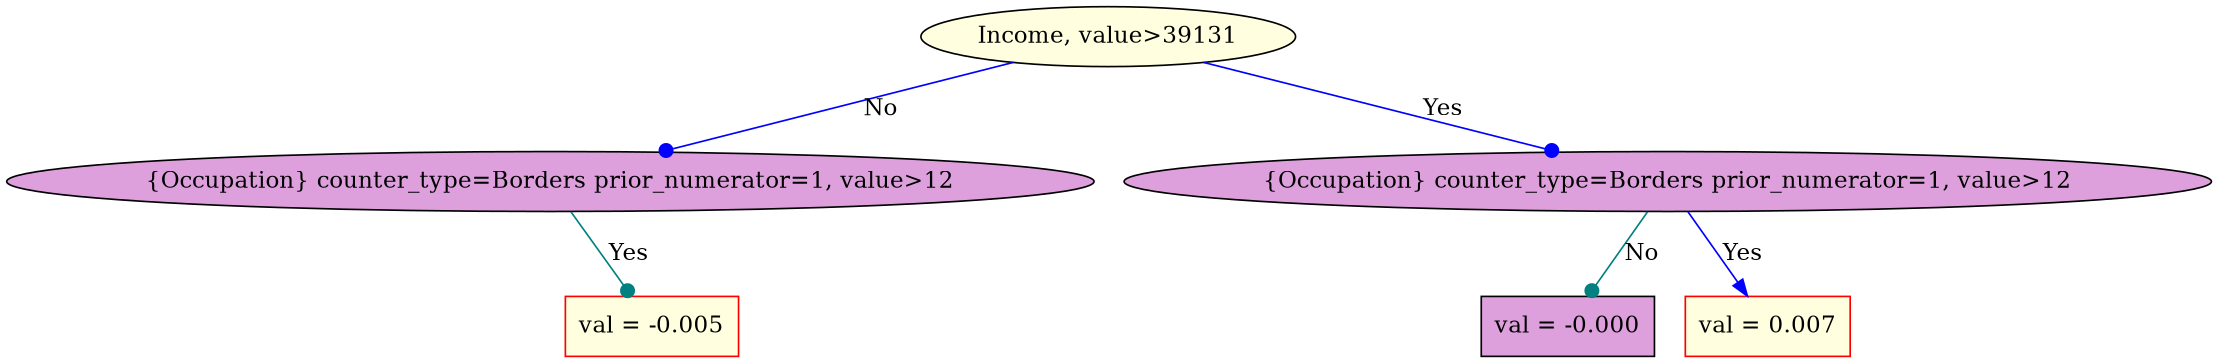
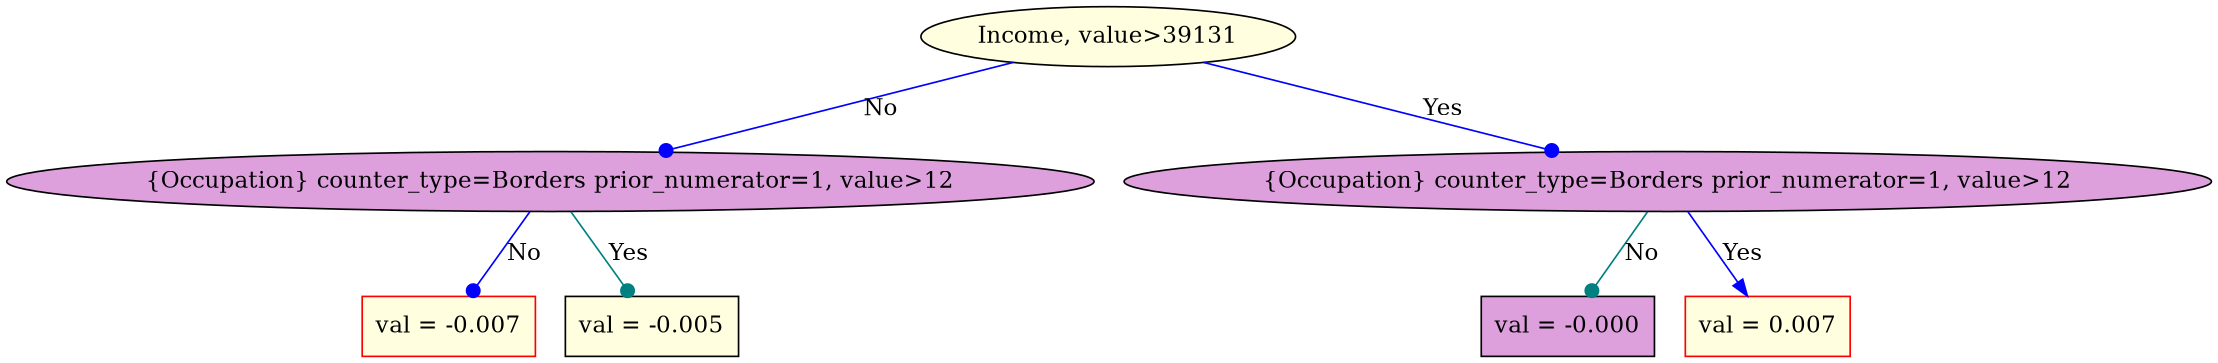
node "val = -0.007": added
node "val = -0.005": color red -> black
